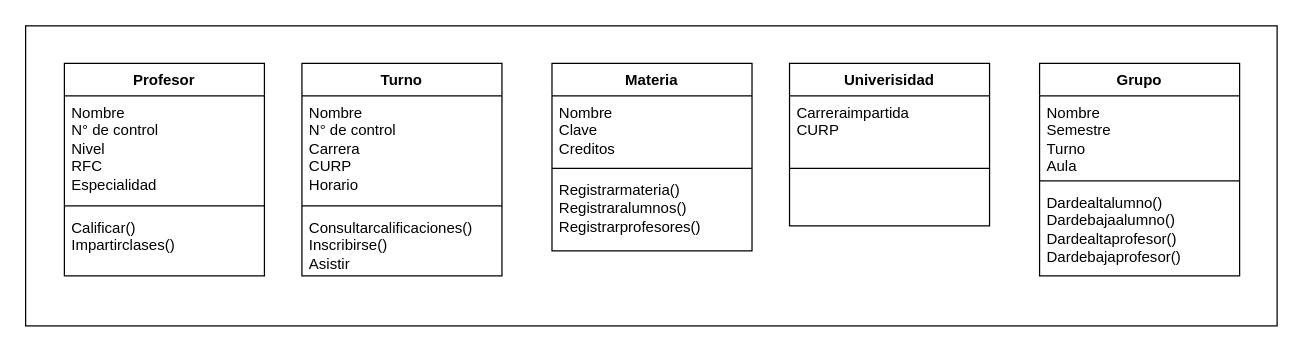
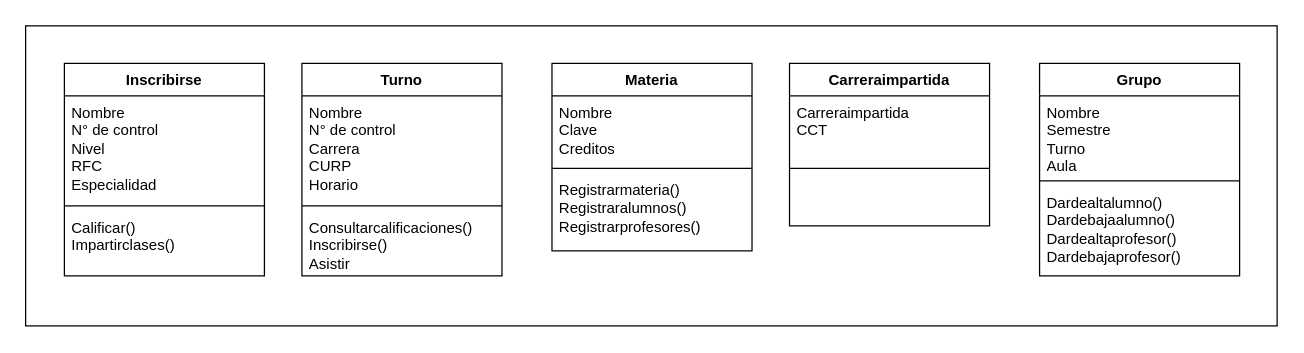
node "Profesor": label "Profesor" -> "Inscribirse"
node "Univerisidad": label "Univerisidad" -> "Carreraimpartida"
node "Carreraimpartida CURP": label "Carreraimpartida CURP" -> "Carreraimpartida CCT"
